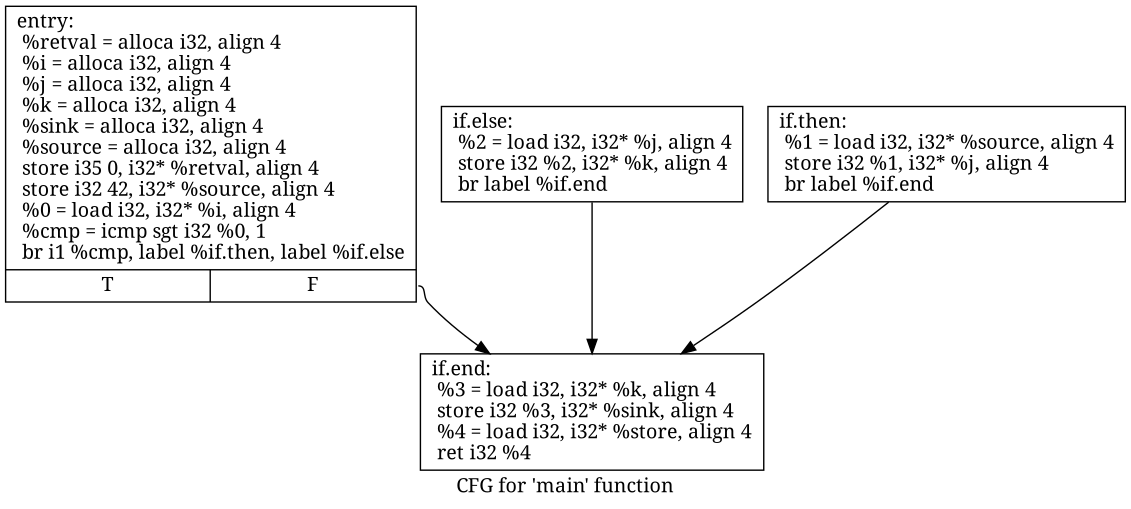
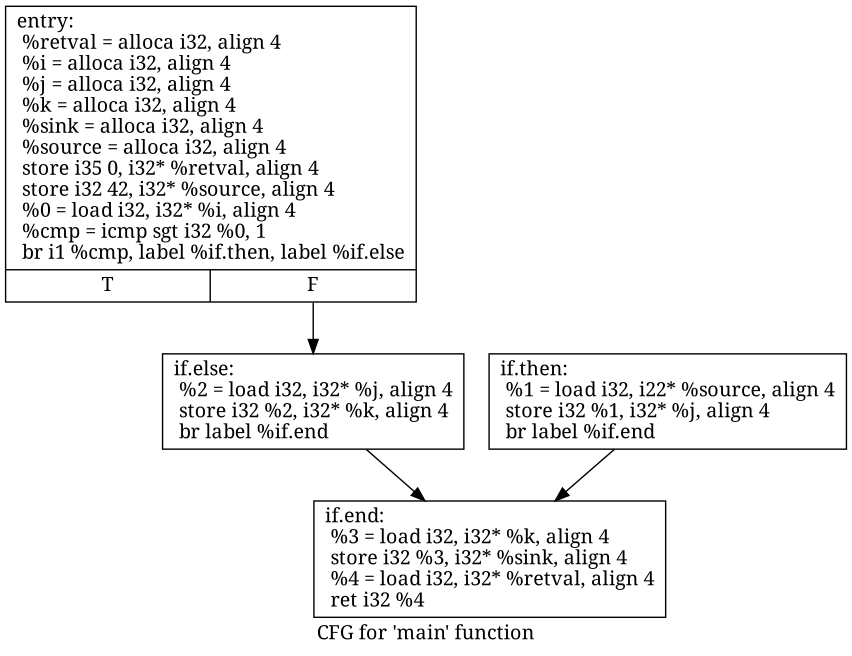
node "if.then:": text "%1 = load i32, i32* %source, align 4" -> "%1 = load i32, i22* %source, align 4"
edge "entry:" -> "if.end:": now "entry:" -> "if.else:"
node "if.end:": text "%4 = load i32, i32* %store, align 4" -> "%4 = load i32, i32* %retval, align 4"
